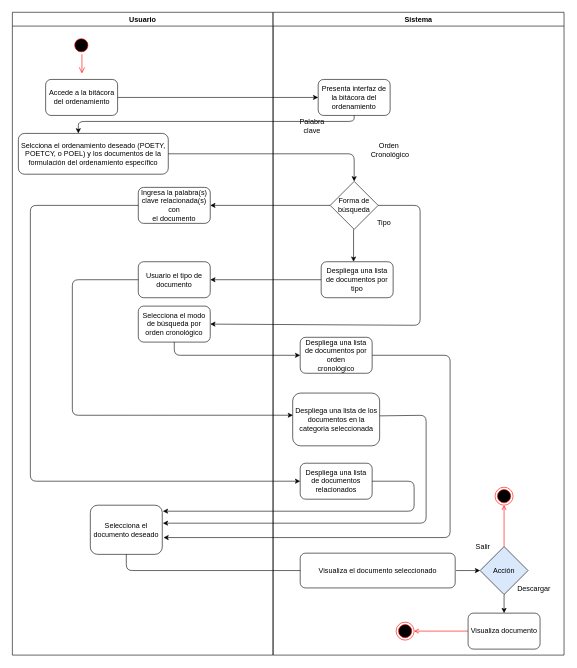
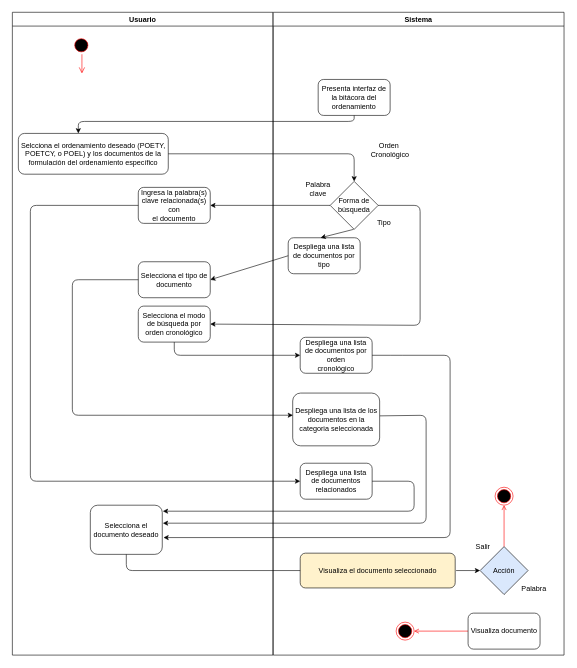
node "Accede a la bitácora del ordenamiento": removed
edge "Accede a la bitácora del ordenamiento" -> "Presenta interfaz de la bitácora del ordenamiento": removed
node "Palabra clave": moved (312, 126) -> (318, 189)
node "Usuario el tipo de documento": label "Usuario el tipo de documento" -> "Selecciona el tipo de documento"
node "Despliega una lista de documentos por tipo": moved (357, 280) -> (324, 256)
node "Visualiza el documento seleccionado": fillcolor #ffffff -> #fff2cc
node "Descargar": label "Descargar" -> "Palabra"
edge "Acción" -> "Visualiza documento": removed
